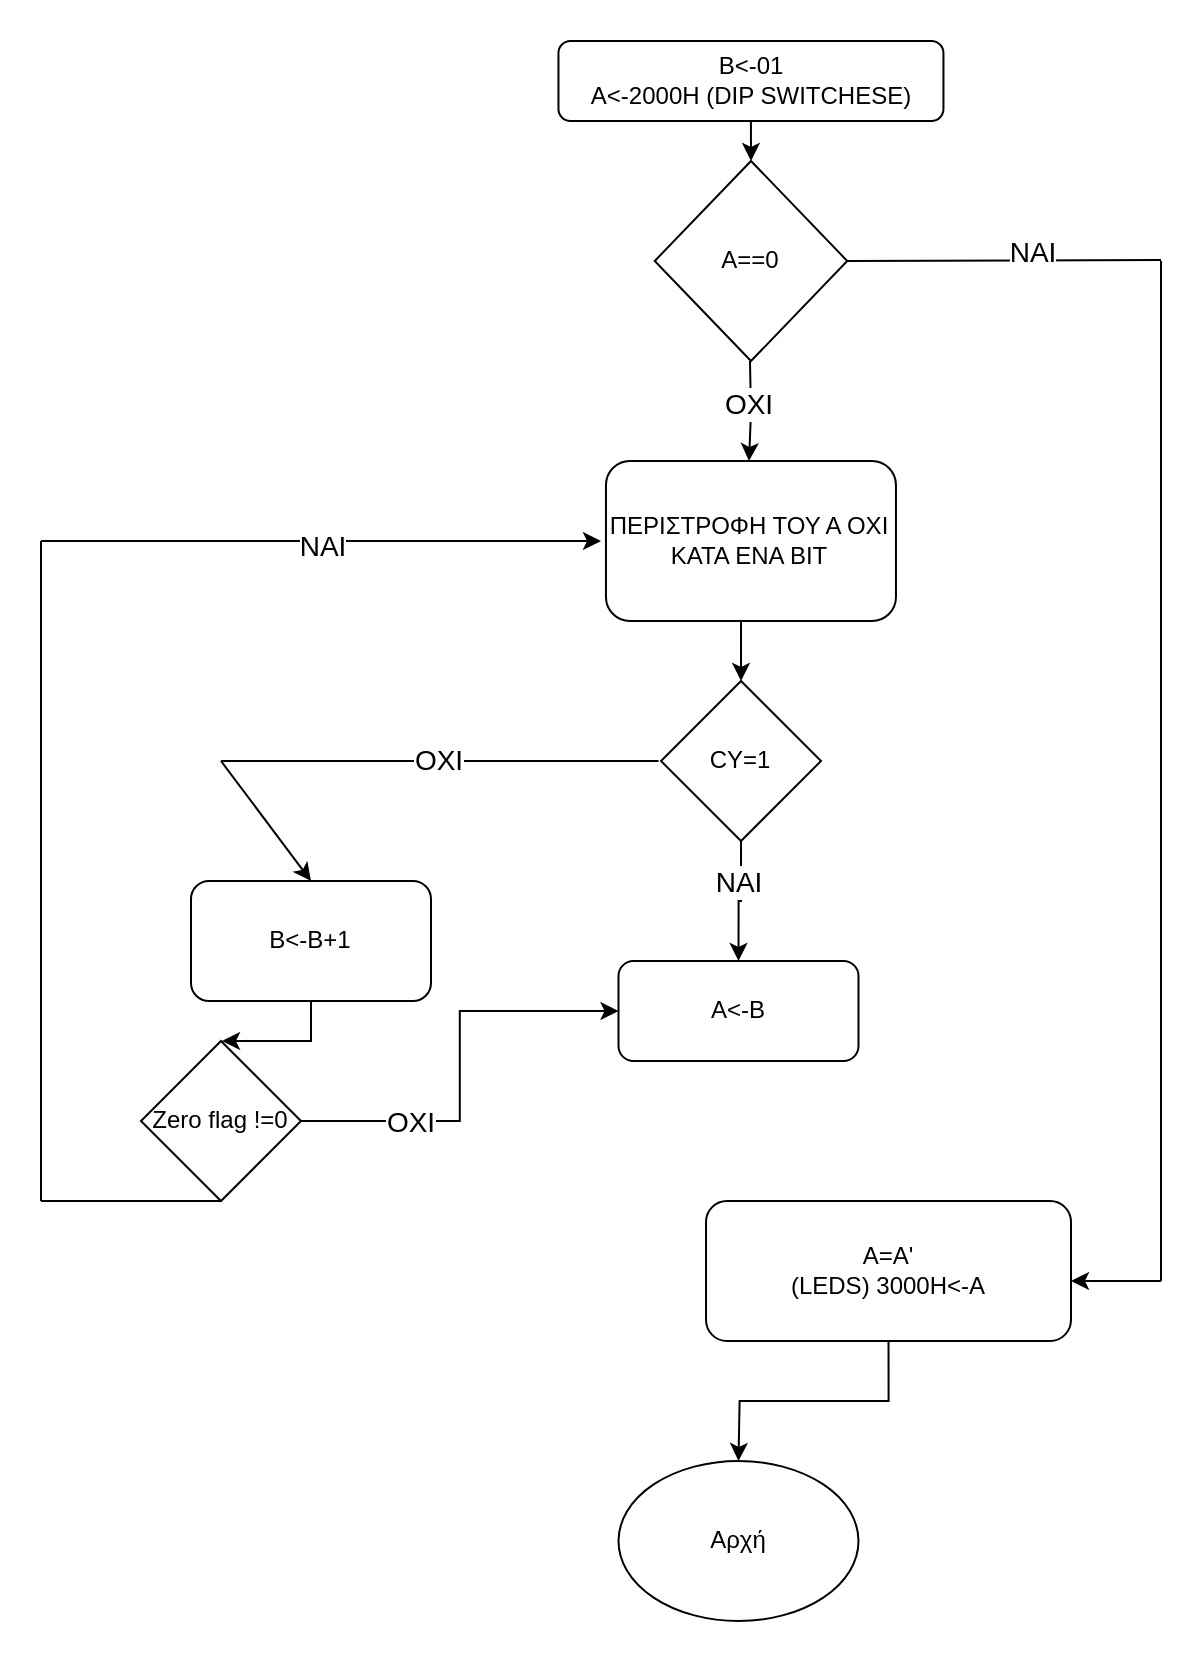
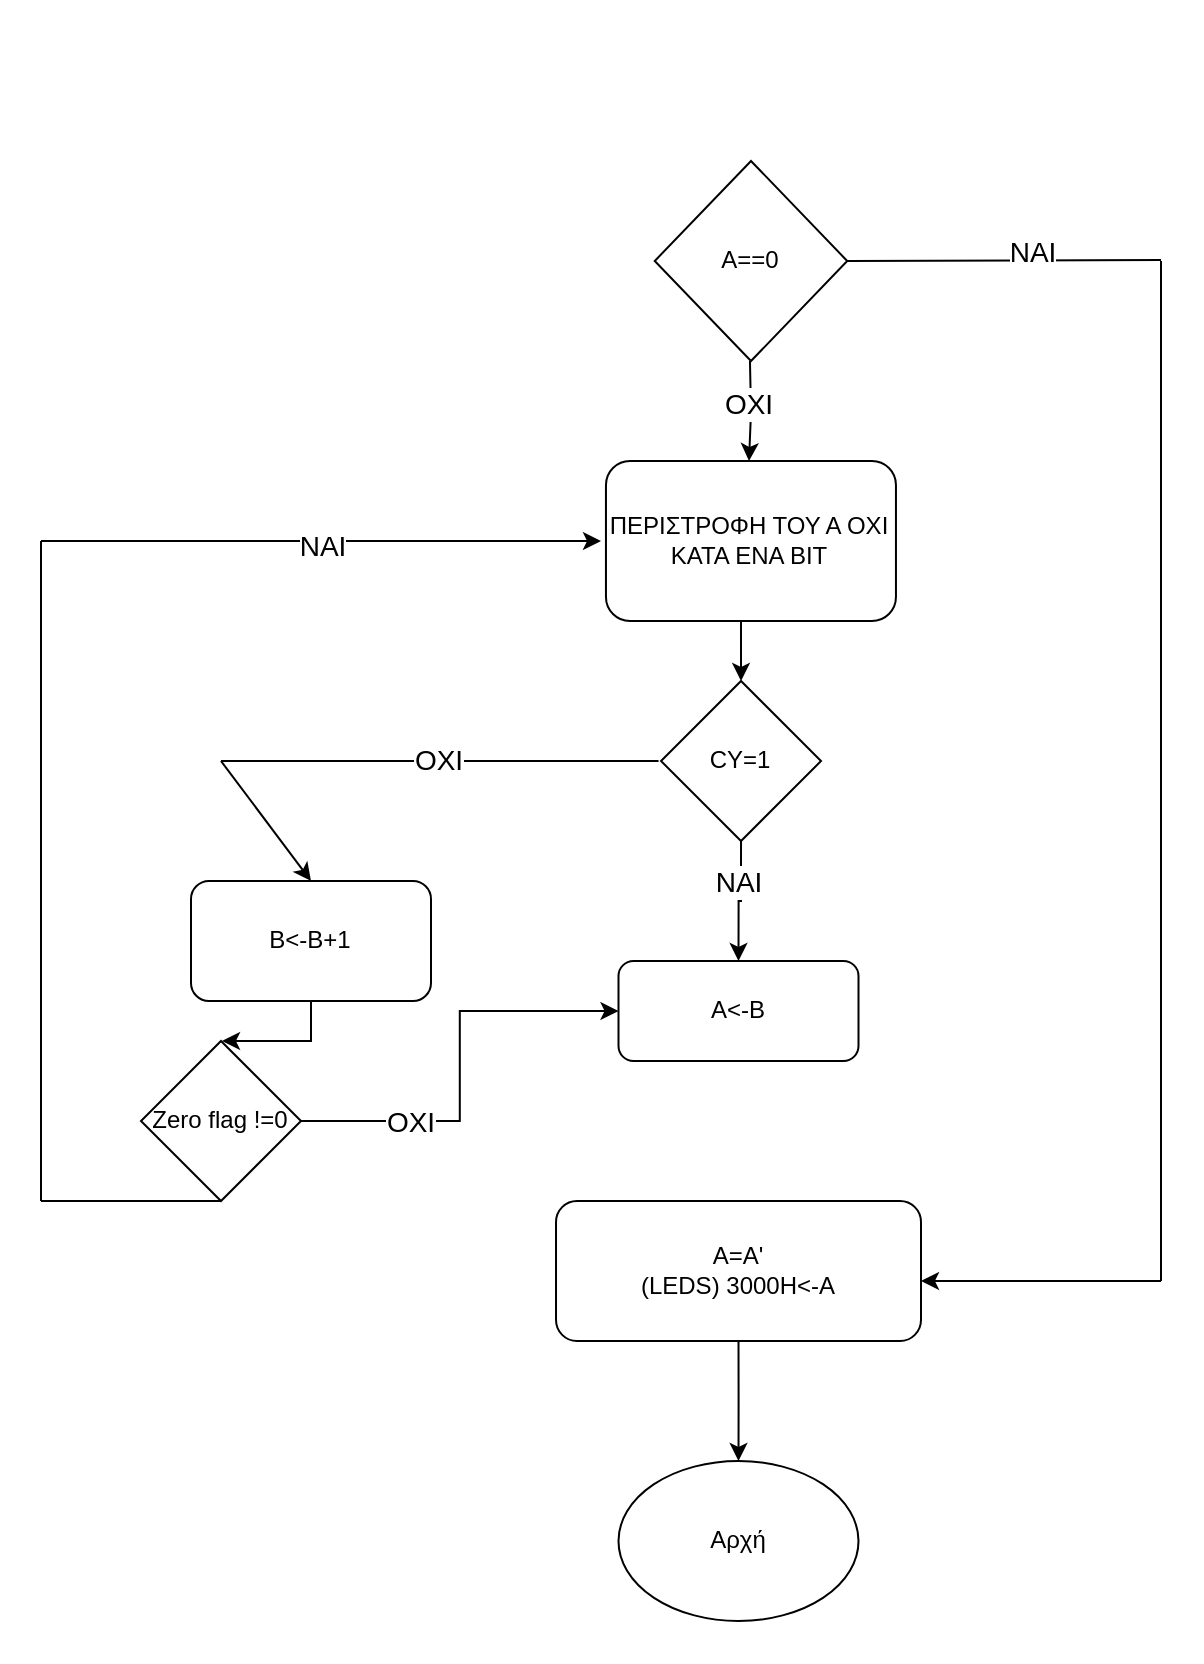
node "B<-01 A<-2000H (DIP SWITCHESE)": removed
edge "B<-01 A<-2000H (DIP SWITCHESE)" -> "A==0": removed
node "Α=A' (LEDS) 3000H<-A": moved (889, 1271) -> (739, 1271)
